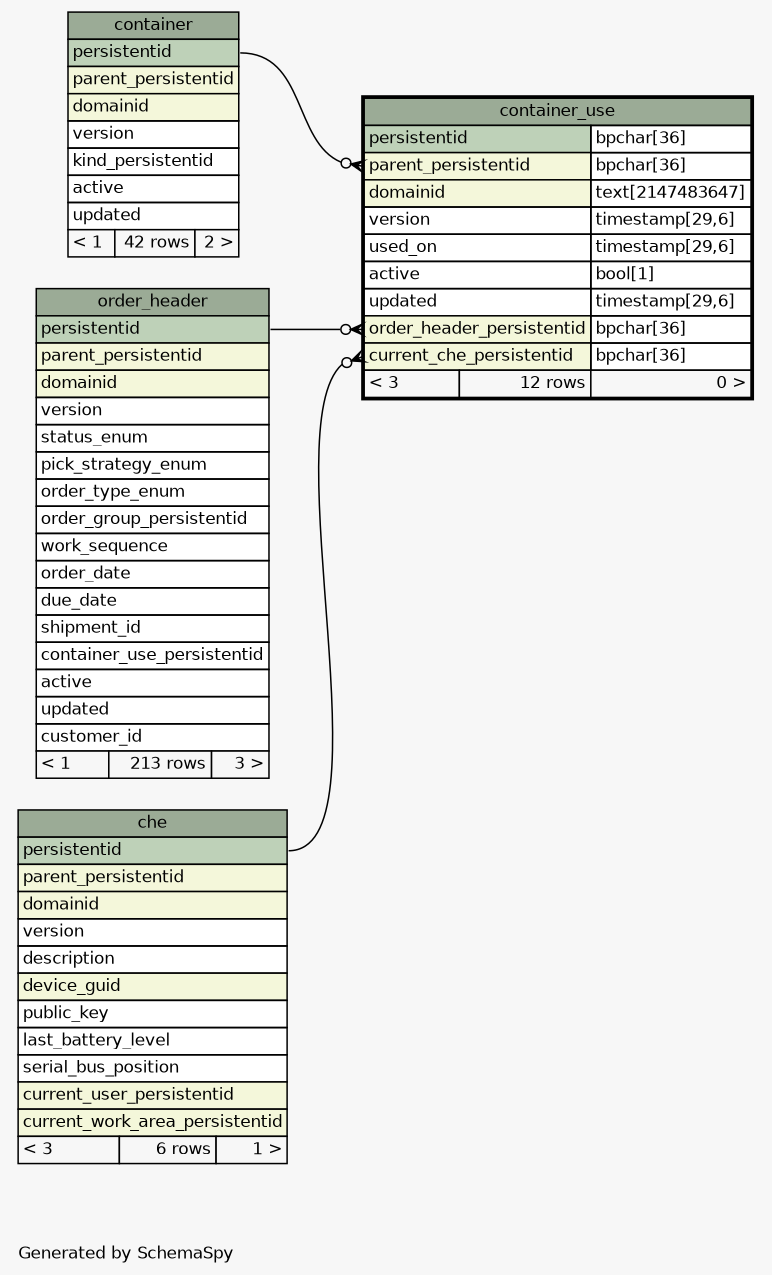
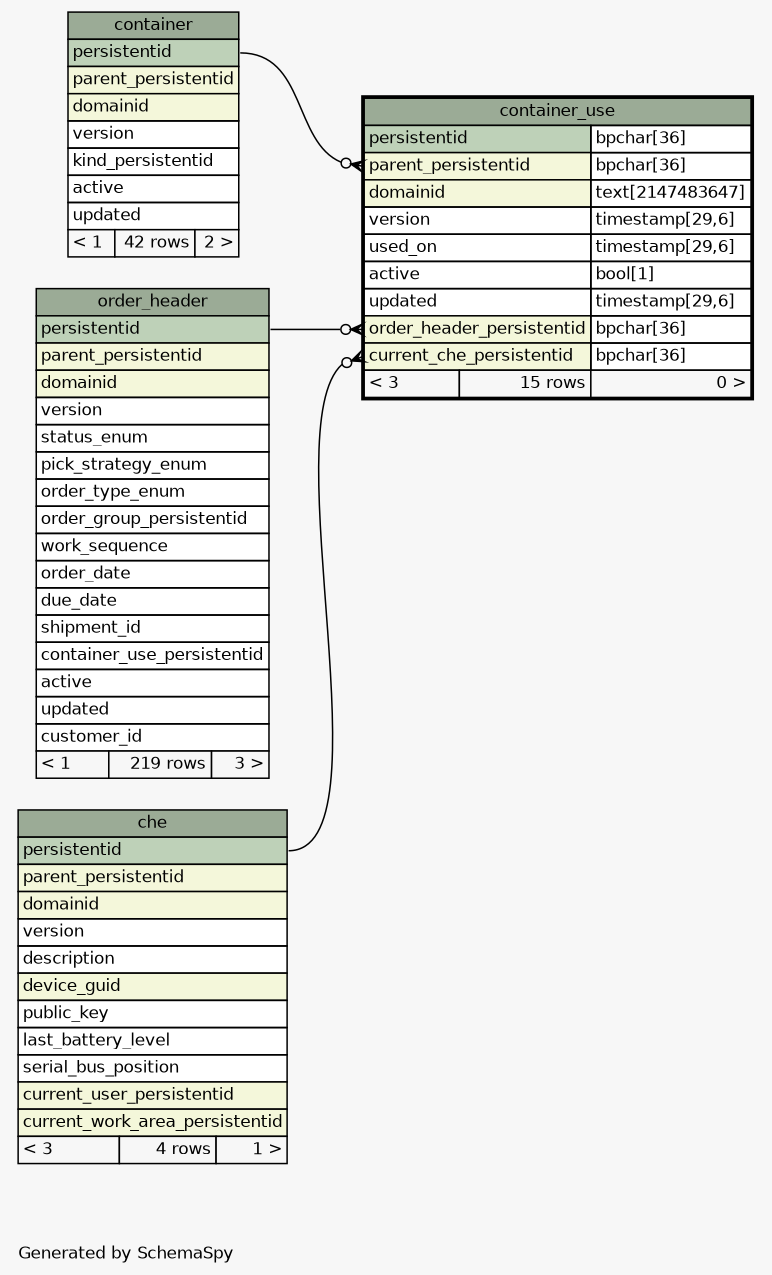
node "container_use": text "12 rows" -> "15 rows"
node "order_header": text "213 rows" -> "219 rows"
node "che": text "6 rows" -> "4 rows"
